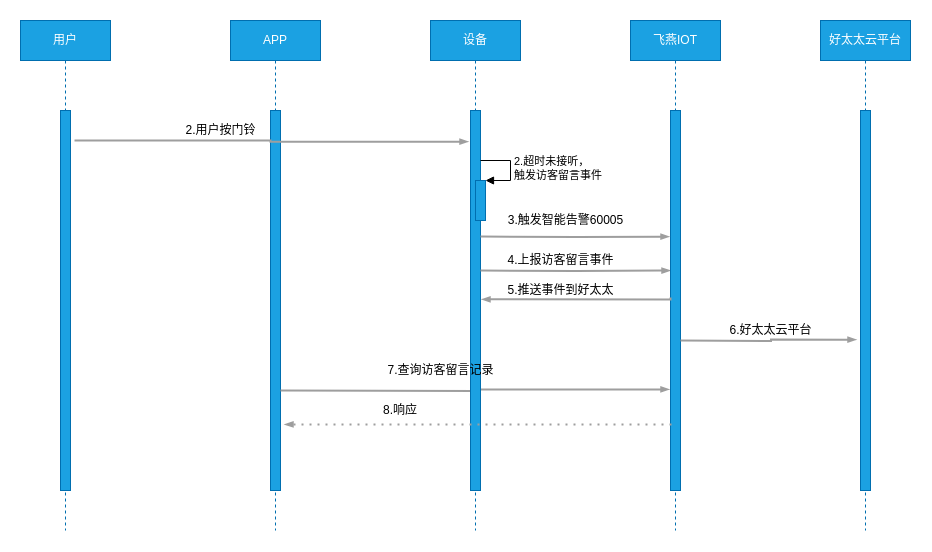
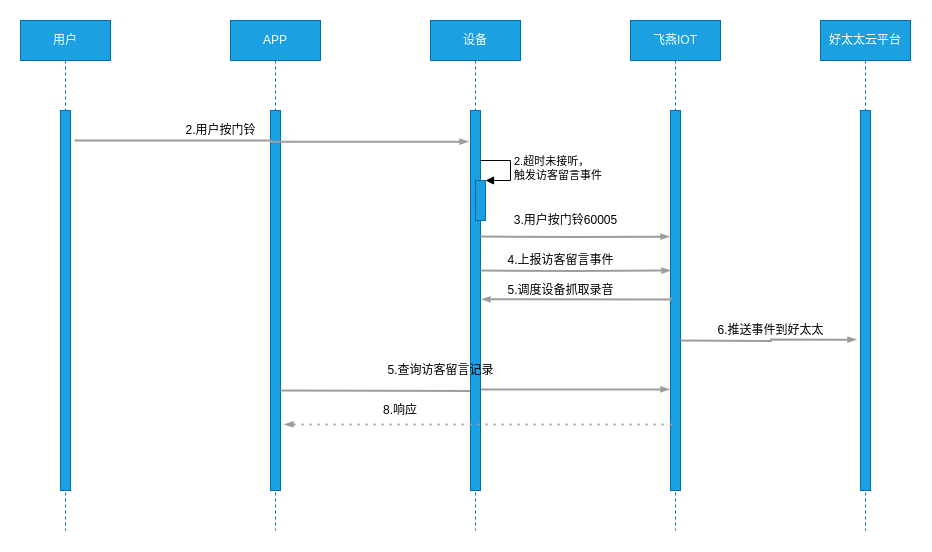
node "3.触发智能告警60005": label "3.触发智能告警60005" -> "3.用户按门铃60005"
node "5.推送事件到好太太": label "5.推送事件到好太太" -> "5.调度设备抓取录音"
node "6.好太太云平台": label "6.好太太云平台" -> "6.推送事件到好太太"
node "7.查询访客留言记录": label "7.查询访客留言记录" -> "5.查询访客留言记录"
